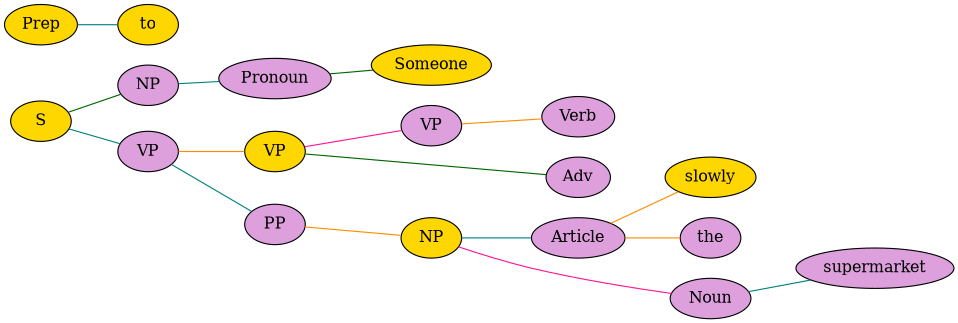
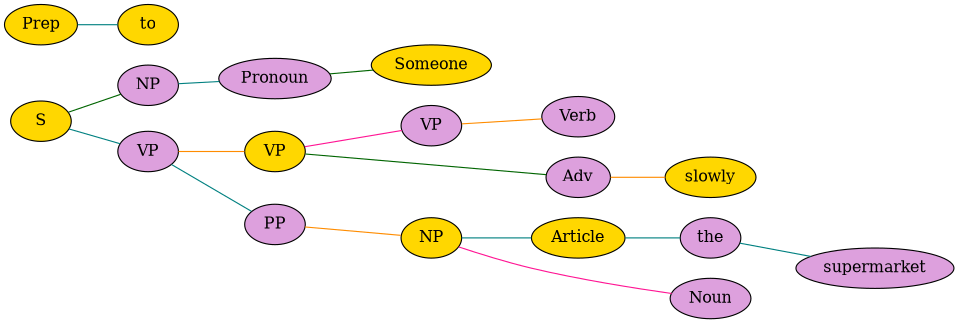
edge "slowly" -- "Article": now "slowly" -- "Adv"
node "Article": fillcolor plum -> gold
edge "Article" -- "the": color darkorange -> teal
edge "supermarket" -- "Noun": now "supermarket" -- "the"
